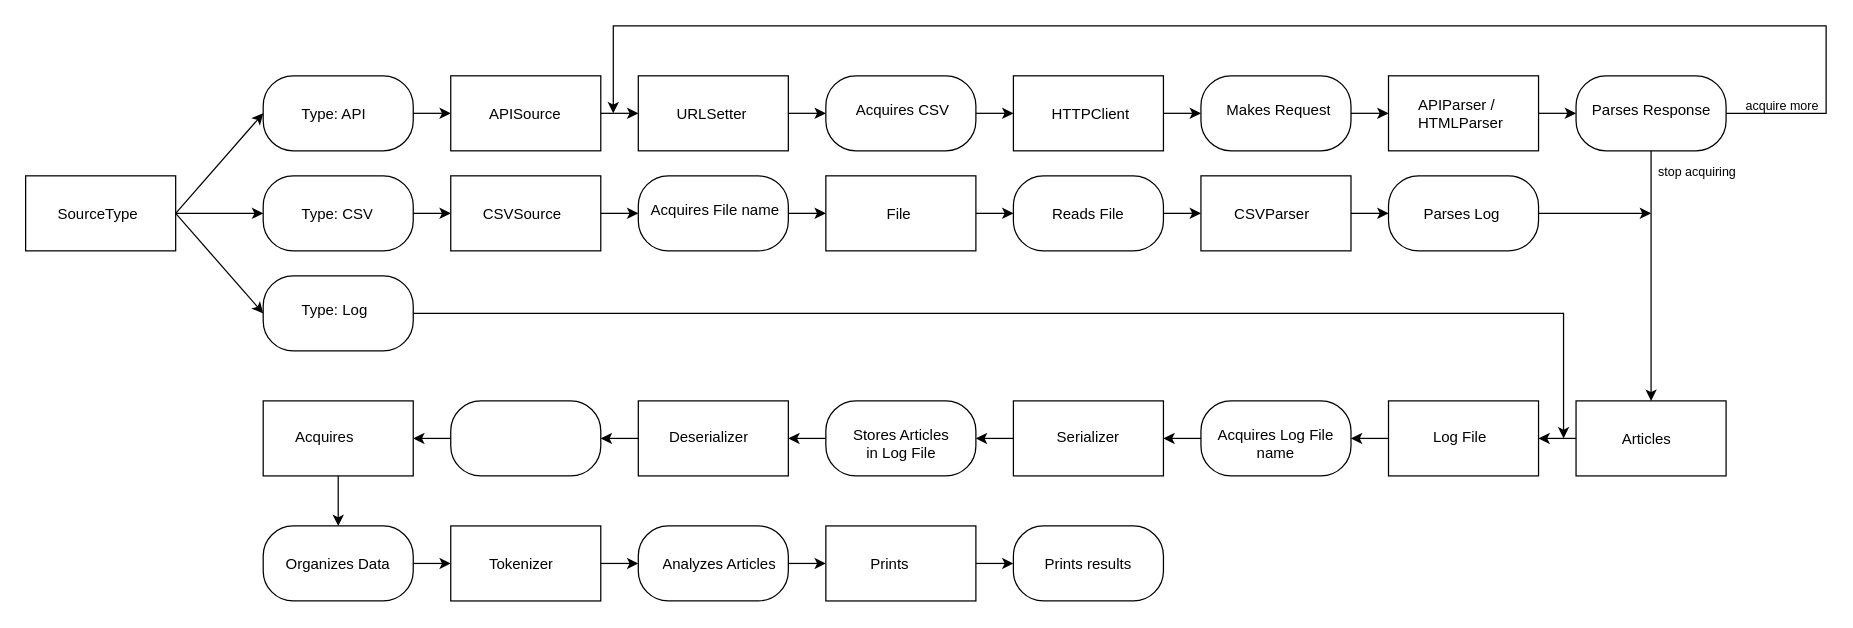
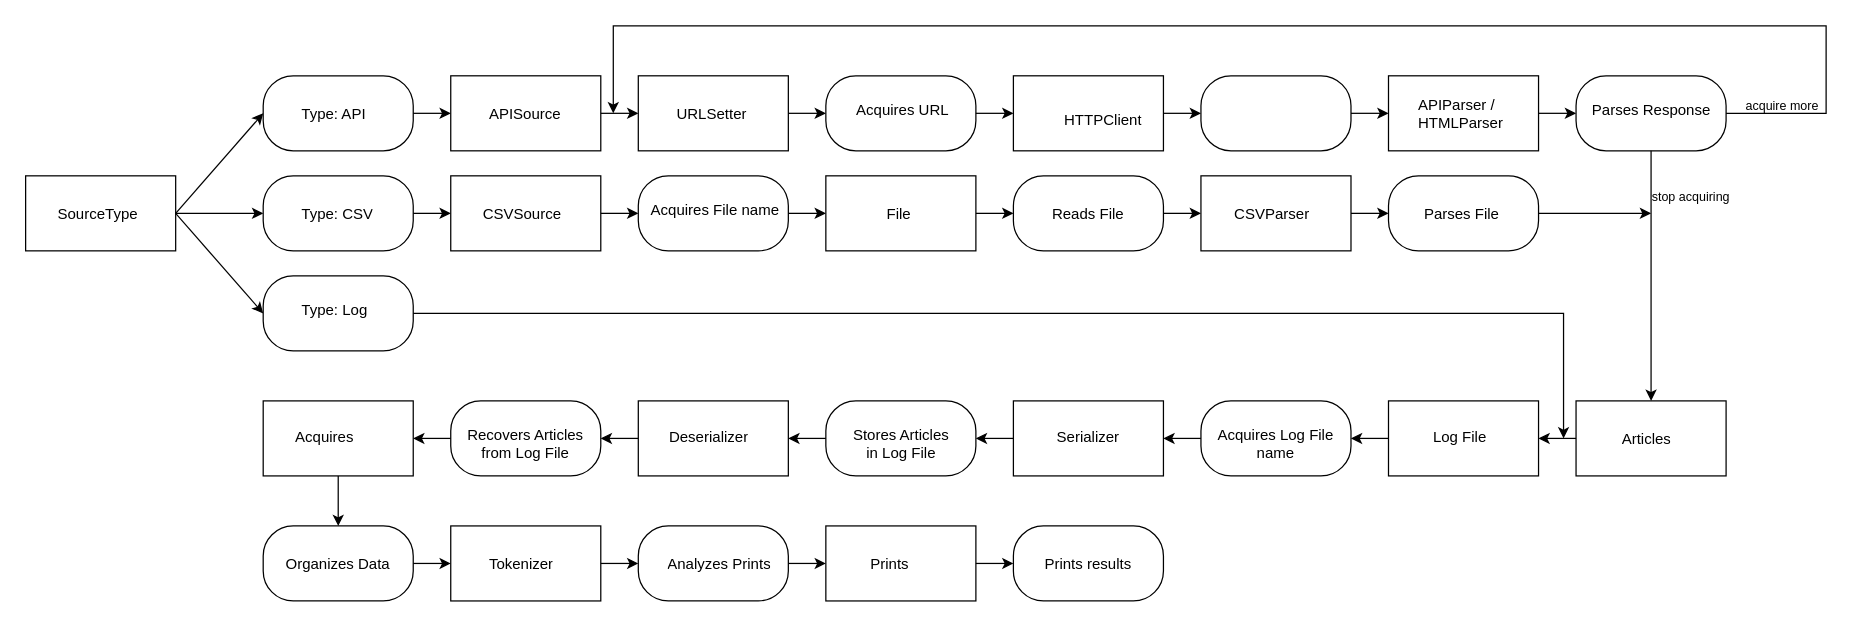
node "Acquires CSV": label "Acquires CSV" -> "Acquires URL"
node "HTTPClient": moved (1091, 113) -> (1104, 119)
node "Makes Request": removed
node "stop acquiring": moved (1698, 175) -> (1691, 200)
node "Parses Log": label "Parses Log" -> "Parses File"
node "Recovers Articles from Log File": added
node "Analyzes Articles": label "Analyzes Articles" -> "Analyzes Prints"
